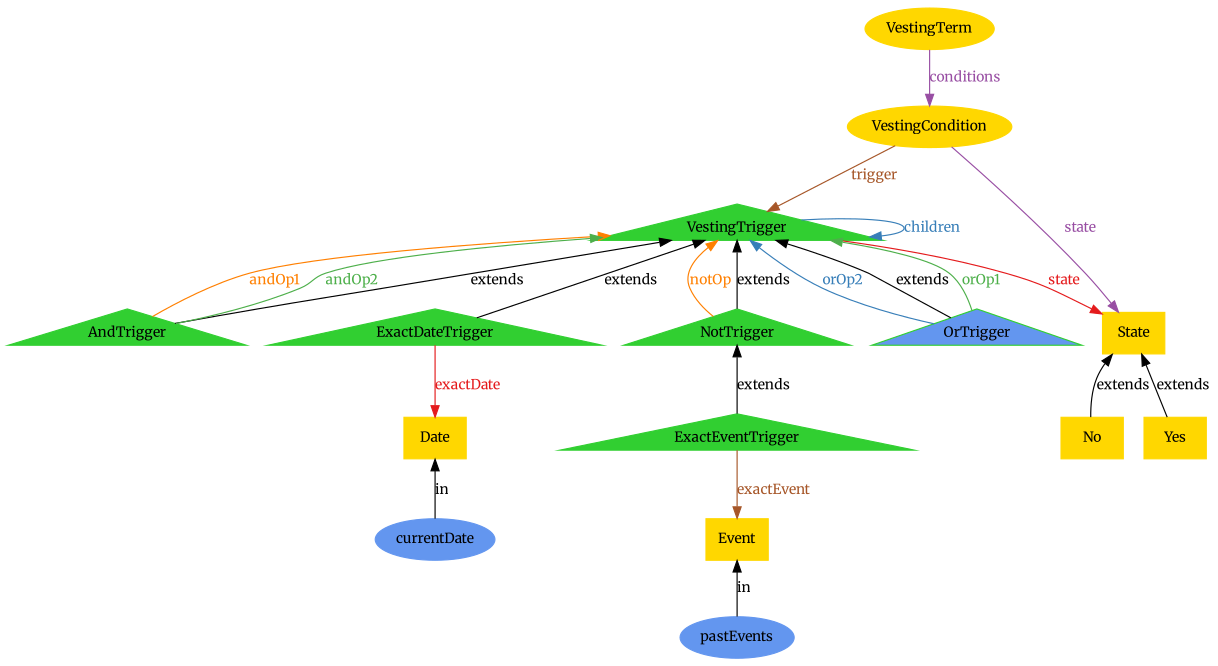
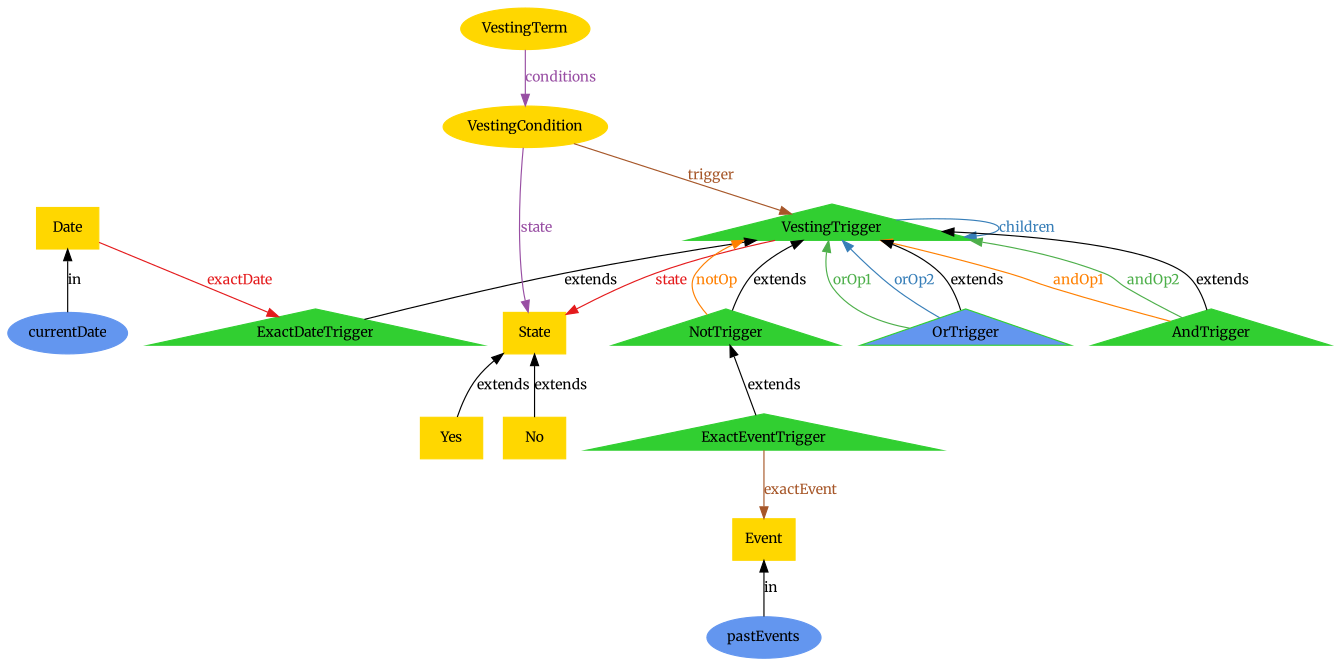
edge "ExactDateTrigger" -> "Date": reversed
